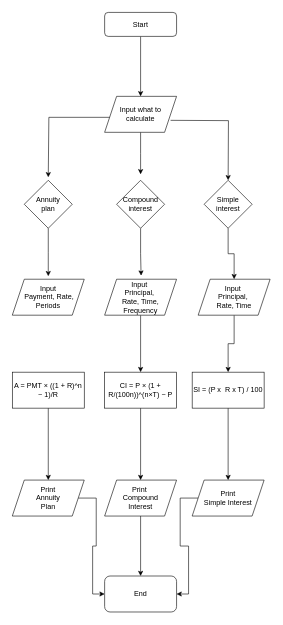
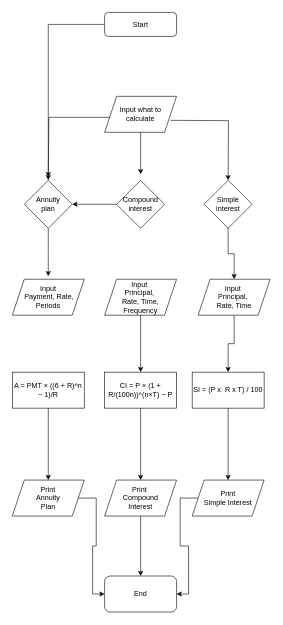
edge "Start" -> "Input what to calculate": now "Start" -> "Annuity plan"
edge "Compound interest" -> "Input Principal, Rate, Time, Frequency": now "Compound interest" -> "Annuity plan"
node "A = PMT × ((1 + R)^n − 1)/R": label "A = PMT × ((1 + R)^n − 1)/R" -> "A = PMT × ((6 + R)^n − 1)/R"
